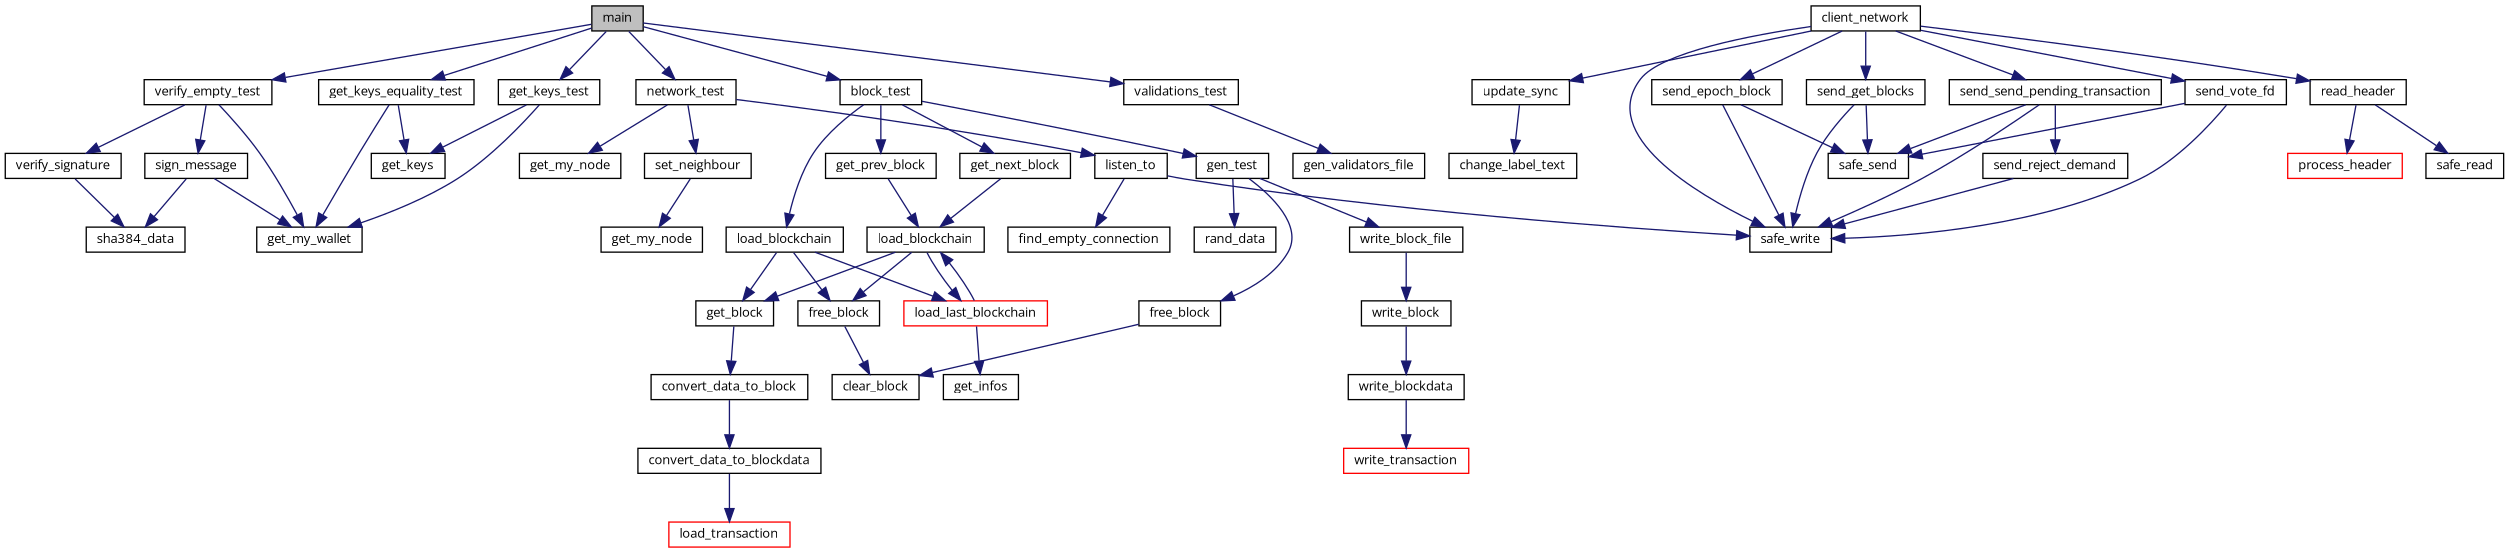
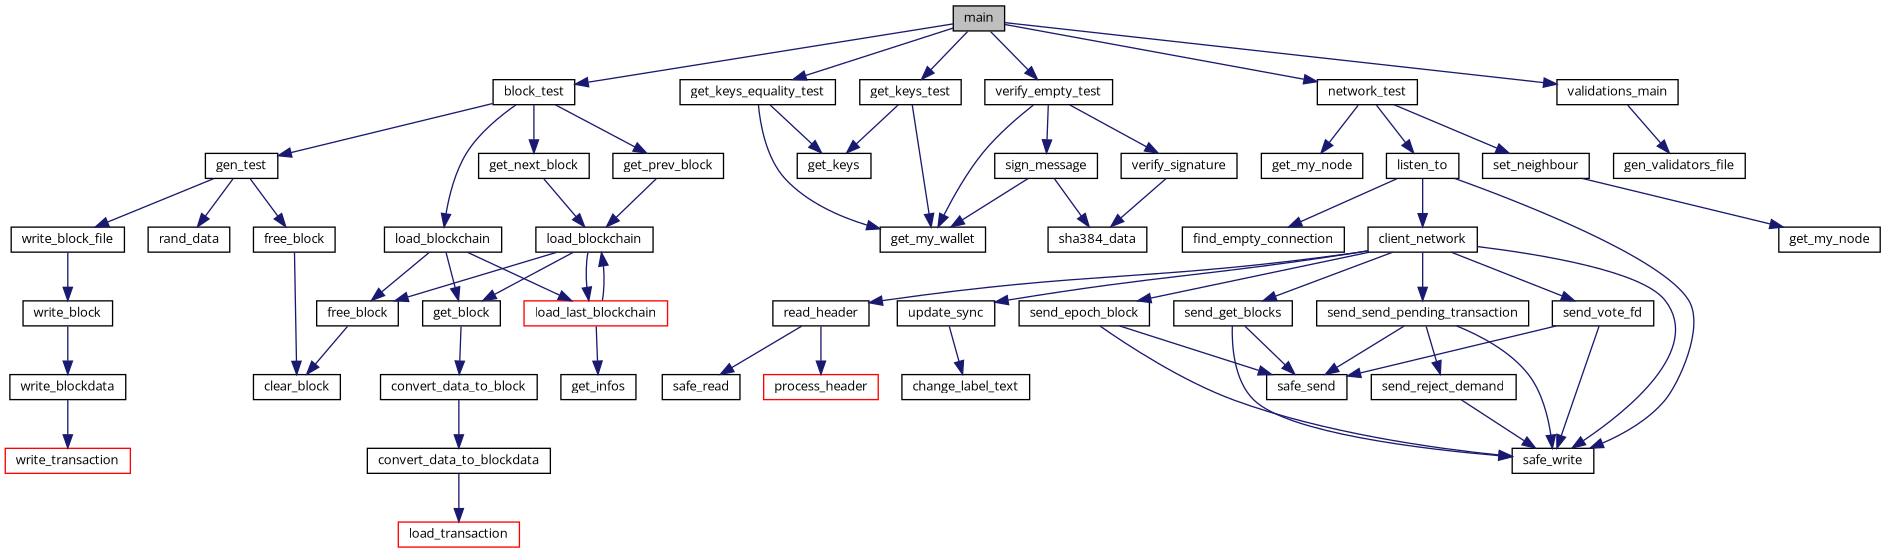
node "validations_test": label "validations_test" -> "validations_main"
edge "listen_to" -> "client_network": added
